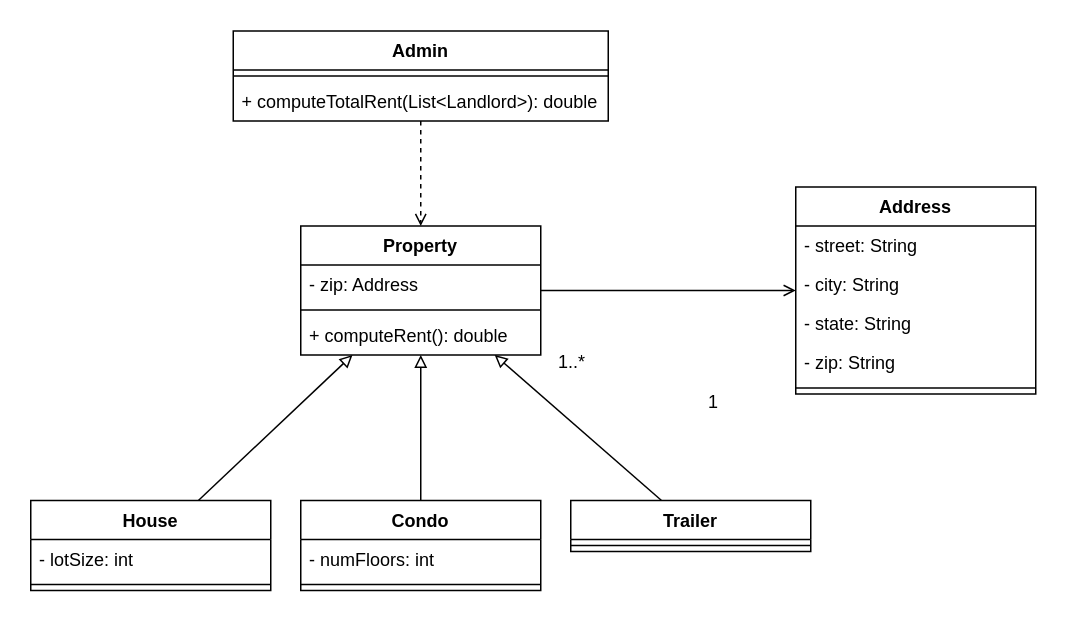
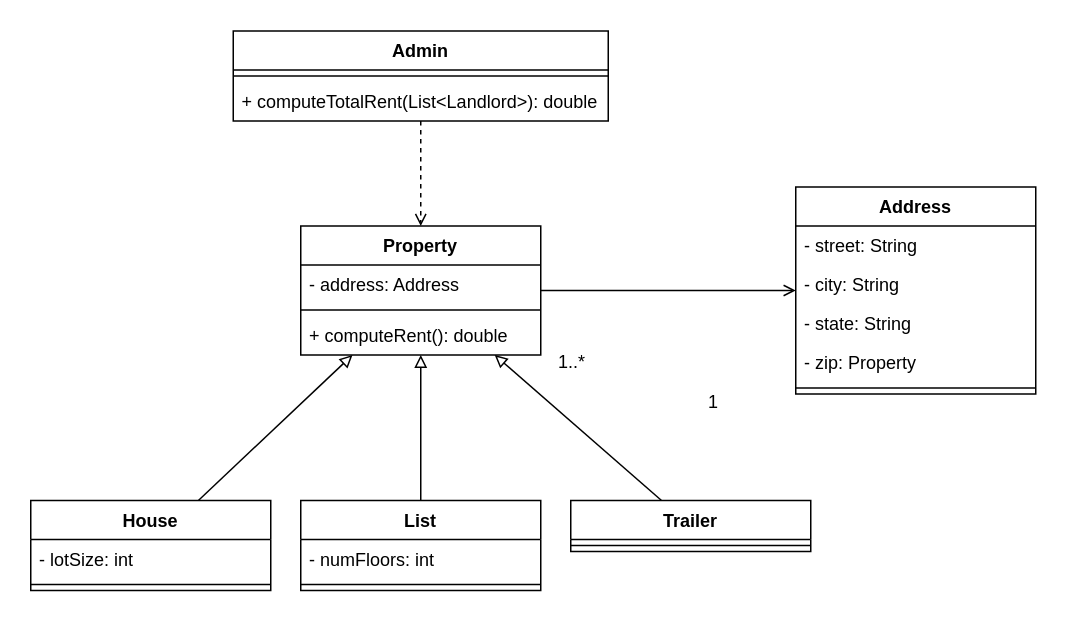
node "- zip: Address": label "- zip: Address" -> "- address: Address"
node "- zip: String": label "- zip: String" -> "- zip: Property"
node "Condo": label "Condo" -> "List"
